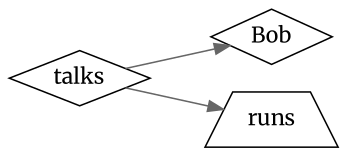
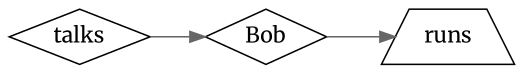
edge "talks" -> "runs": now "Bob" -> "runs"
